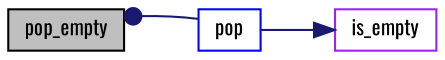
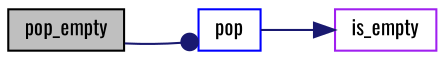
edge "pop" -> "pop_empty": reversed
